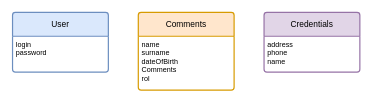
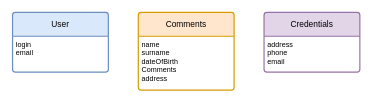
node "login password": label "login password" -> "login email"
node "address phone name": label "address phone name" -> "address phone email"
node "name surname dateOfBirth Comments rol": label "name surname dateOfBirth Comments rol" -> "name surname dateOfBirth Comments address"
